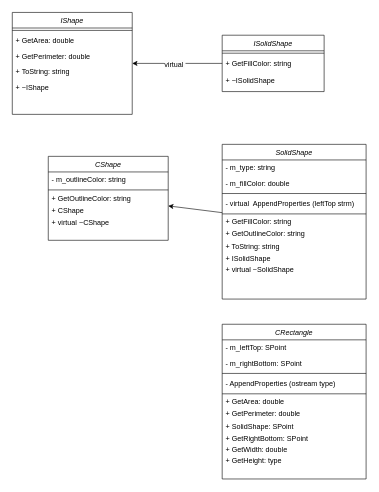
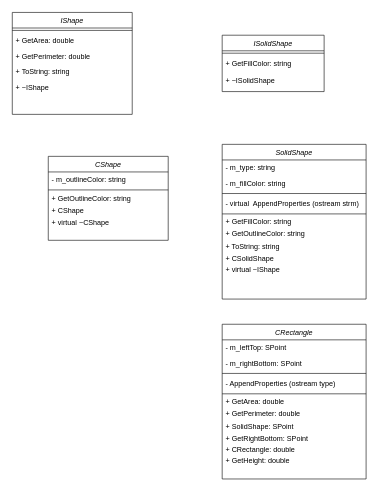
edge "ISolidShape" -> "IShape": removed, label "virtual"
node "- m_fillColor: double": label "- m_fillColor: double" -> "- m_fillColor: string"
node "- virtual AppendProperties (leftTop strm)": label "- virtual AppendProperties (leftTop strm)" -> "- virtual AppendProperties (ostream strm)"
edge "SolidShape" -> "CShape": removed
node "+ ISolidShape": label "+ ISolidShape" -> "+ CSolidShape"
node "+ virtual ~SolidShape": label "+ virtual ~SolidShape" -> "+ virtual ~IShape"
node "+ GetWidth: double": label "+ GetWidth: double" -> "+ CRectangle: double"
node "+ GetHeight: type": label "+ GetHeight: type" -> "+ GetHeight: double"
